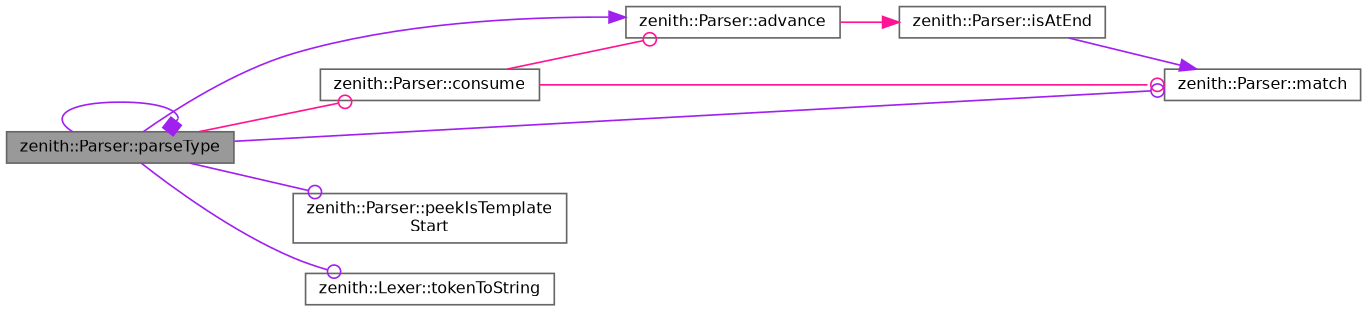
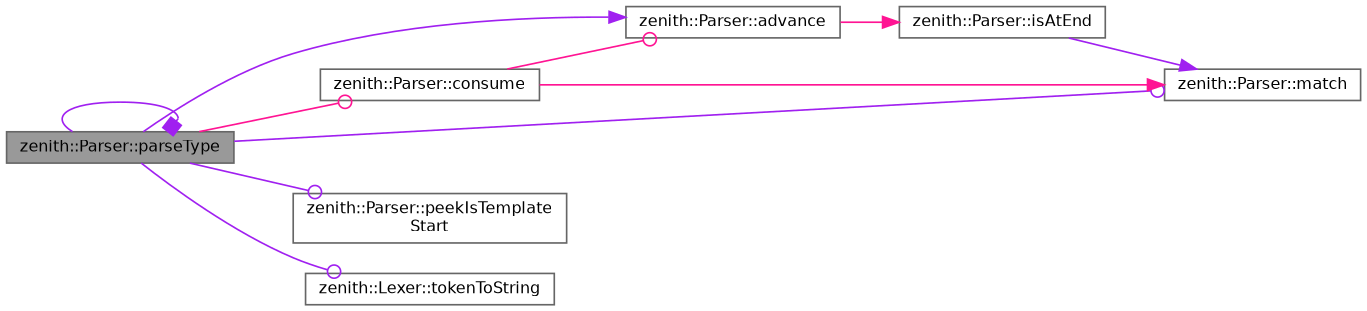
edge "zenith::Parser::consume" -> "zenith::Parser::match": arrowhead odot -> normal
